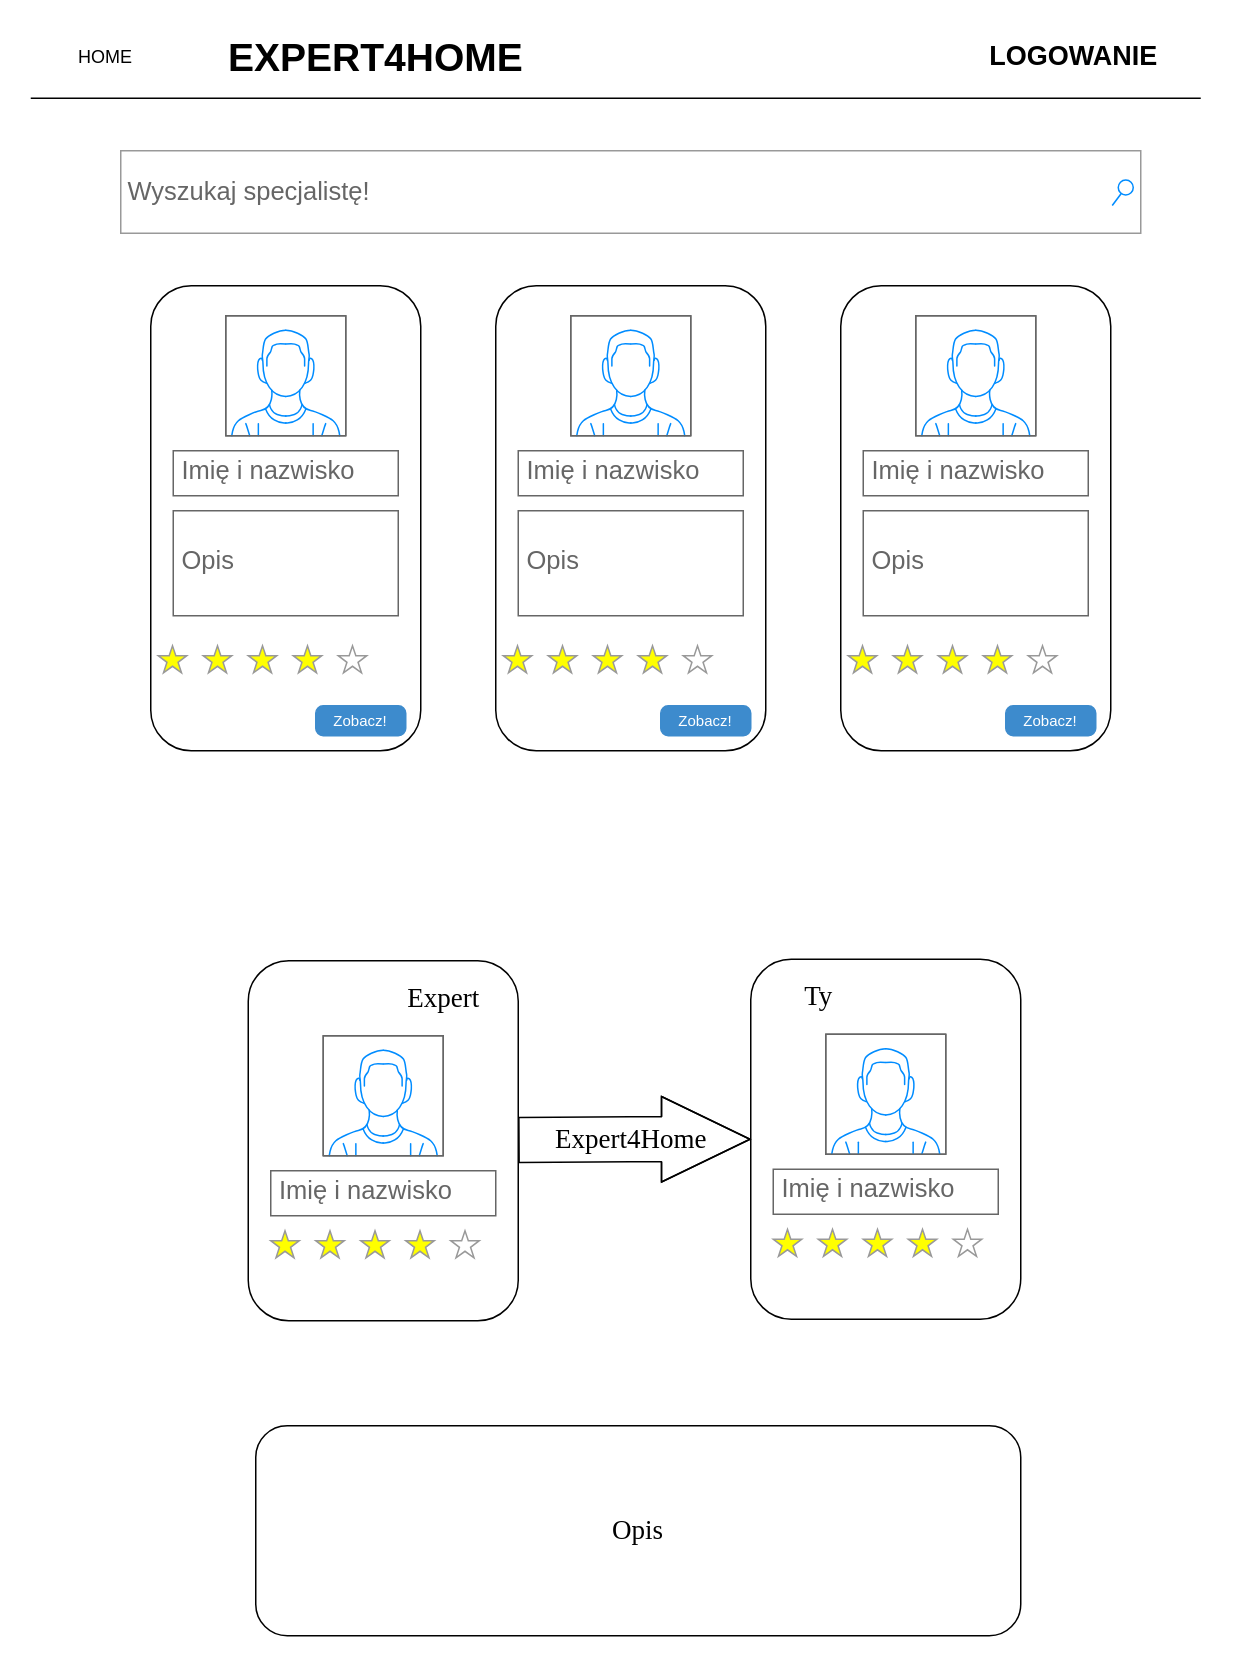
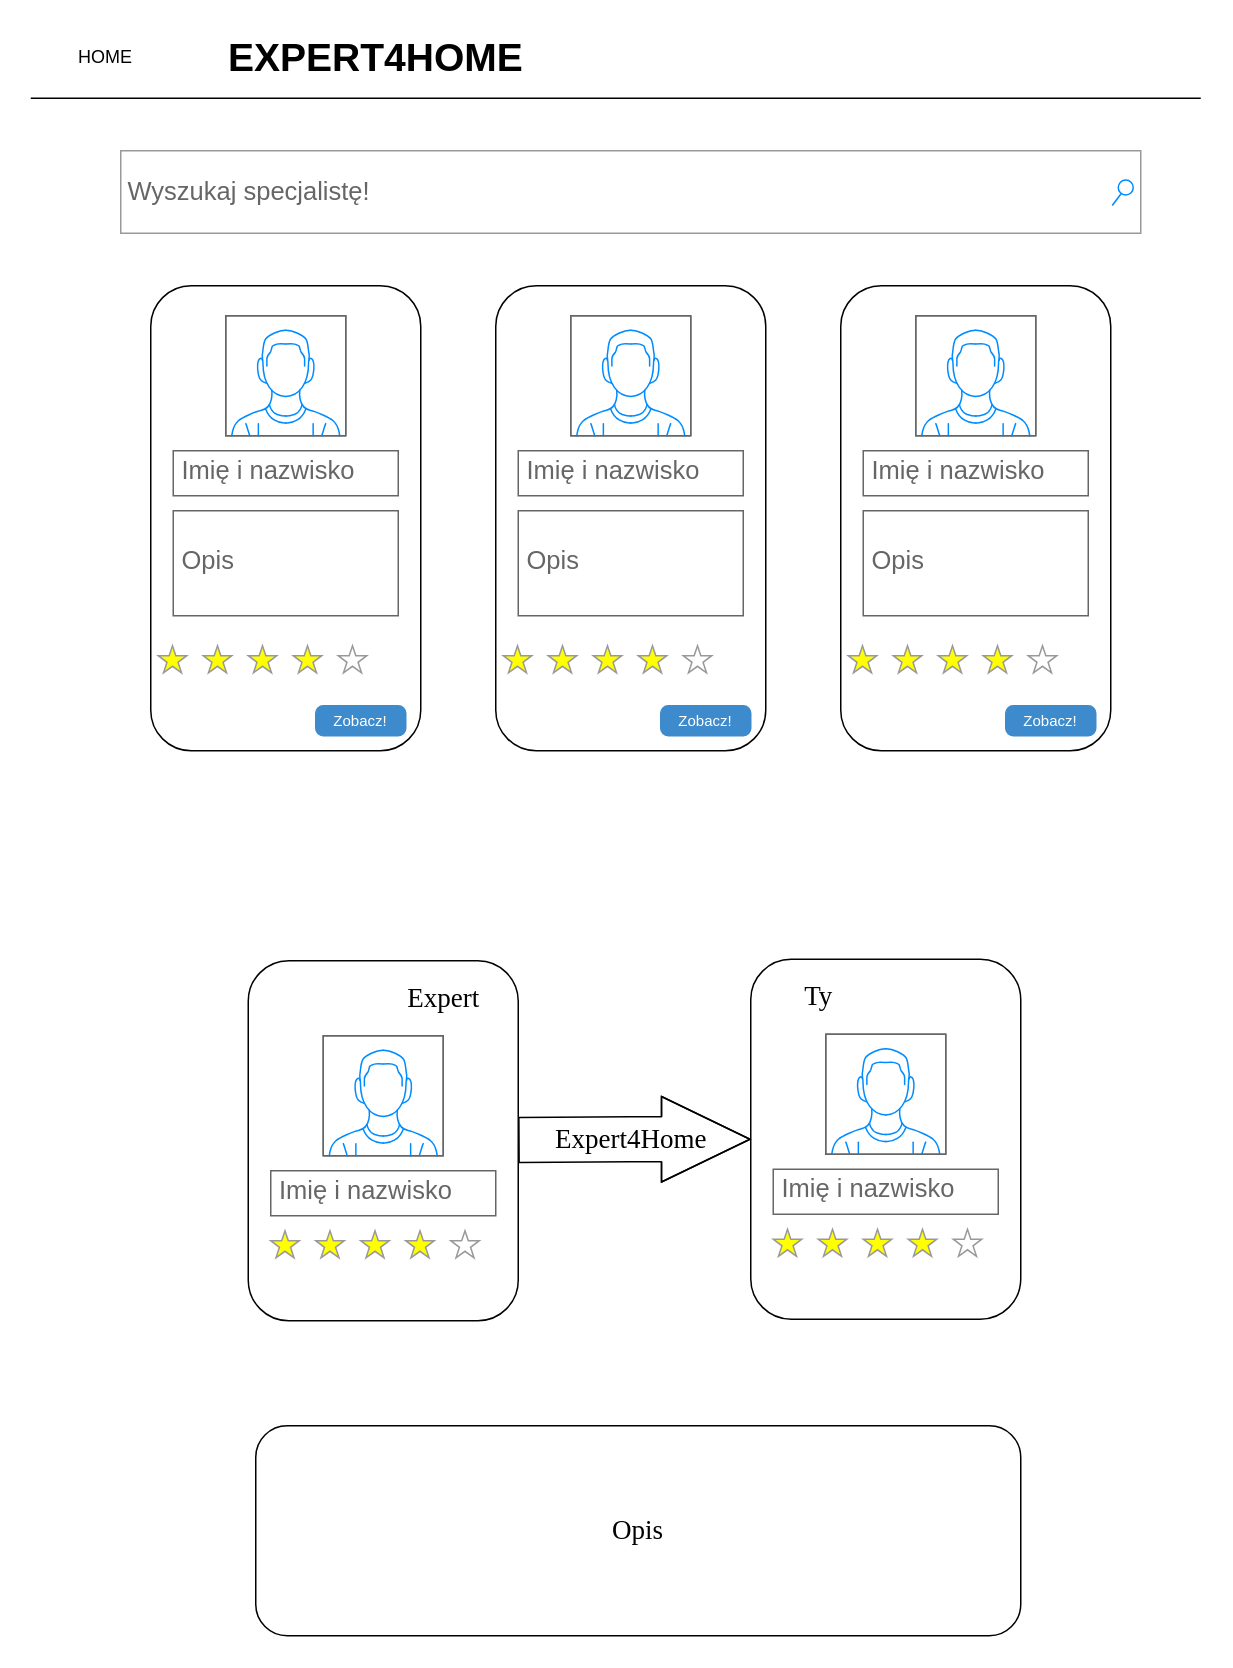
node "LOGOWANIE": removed
